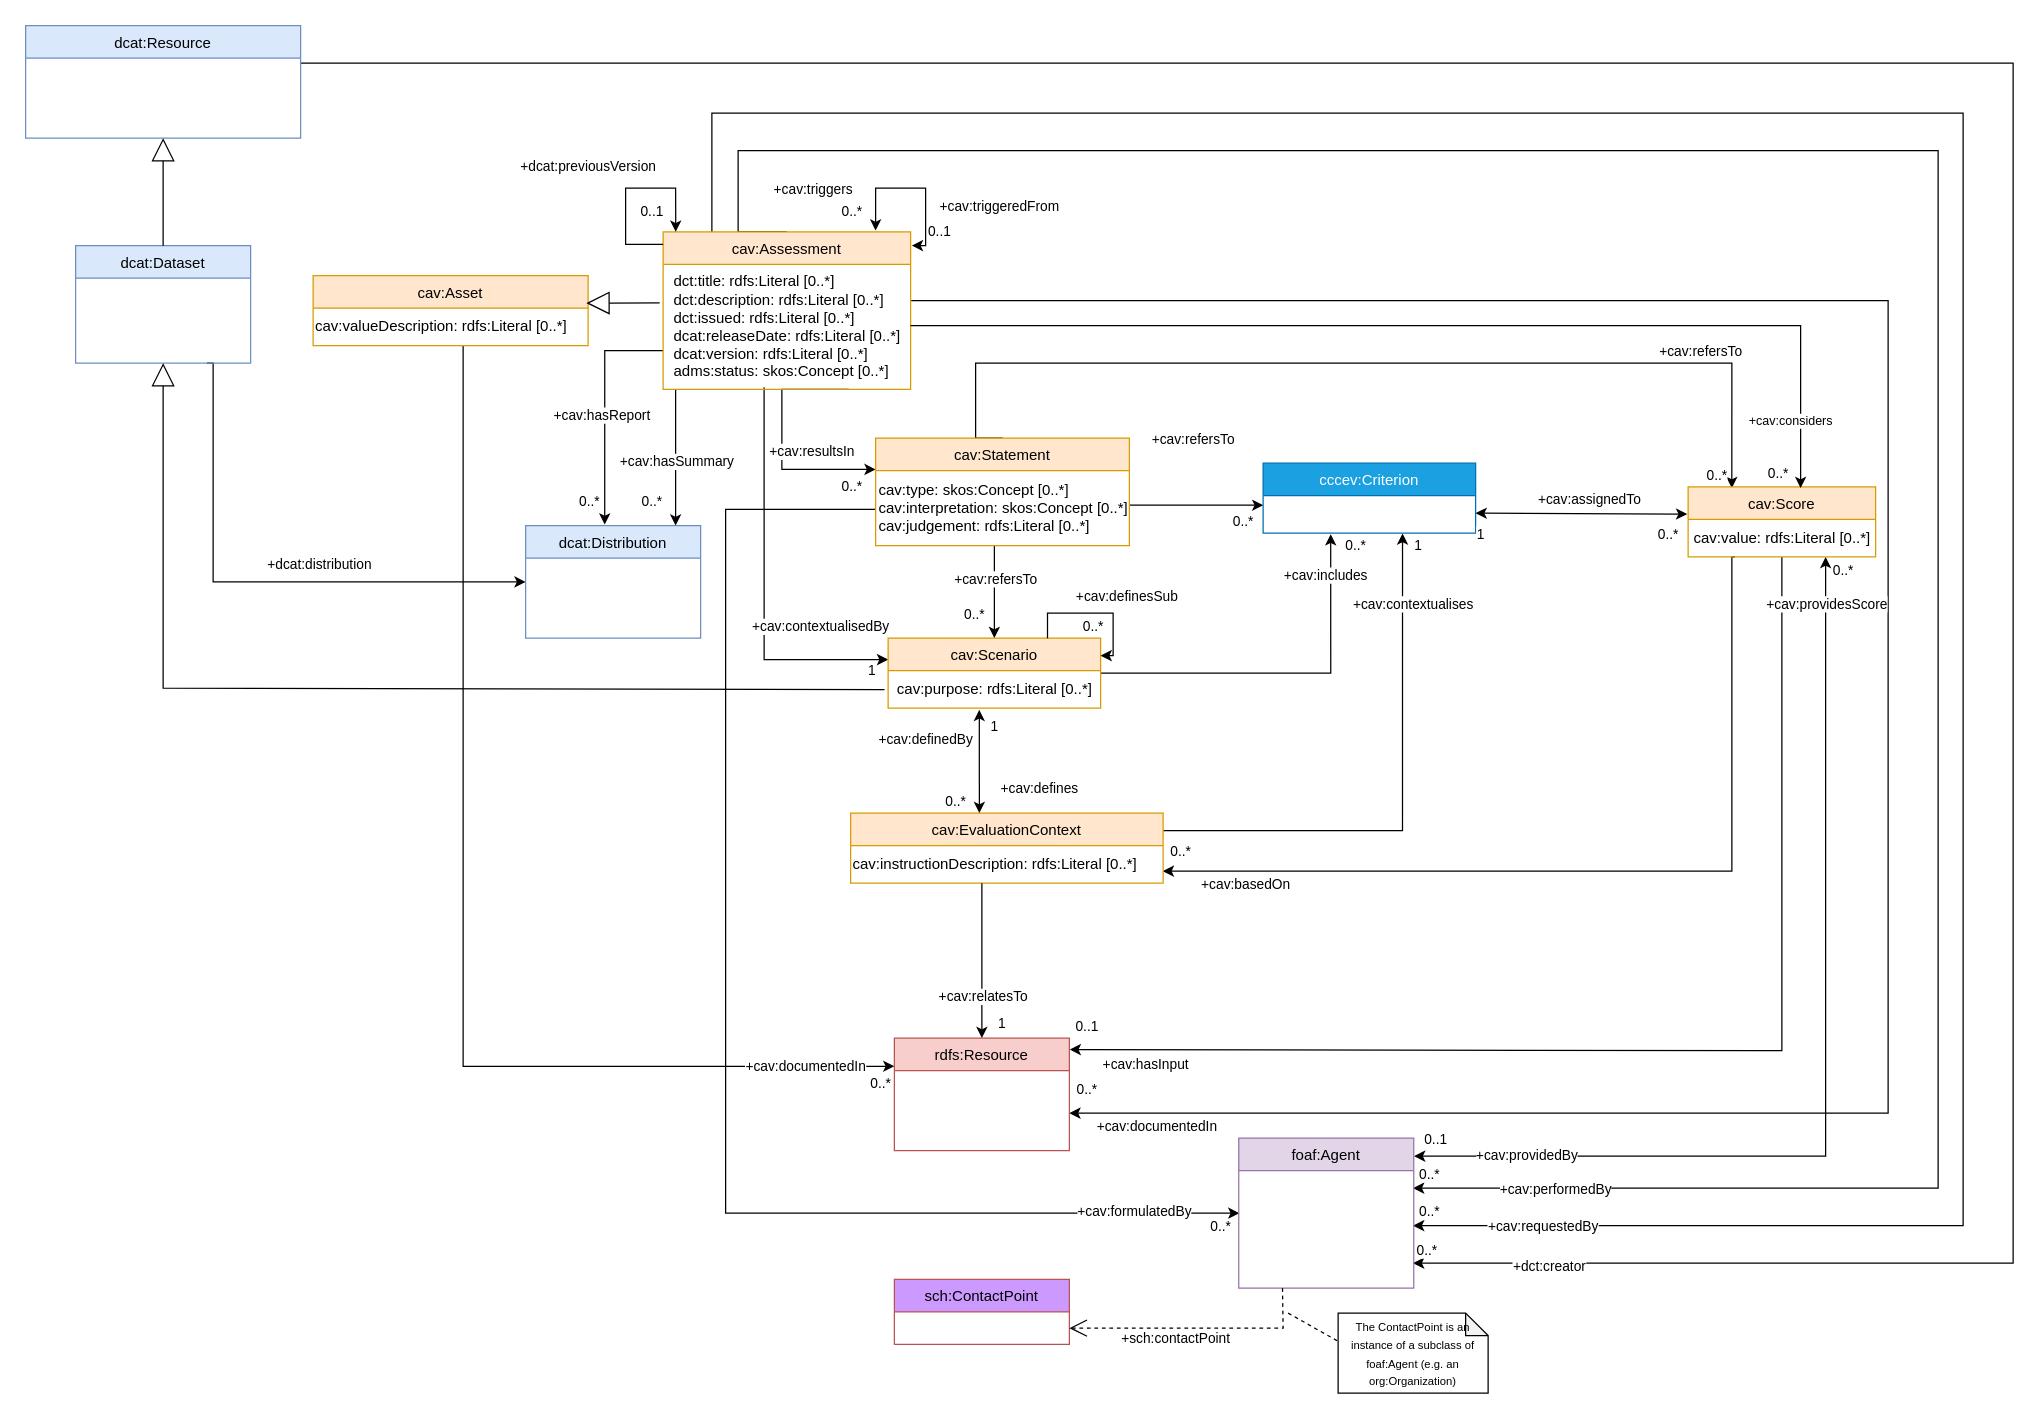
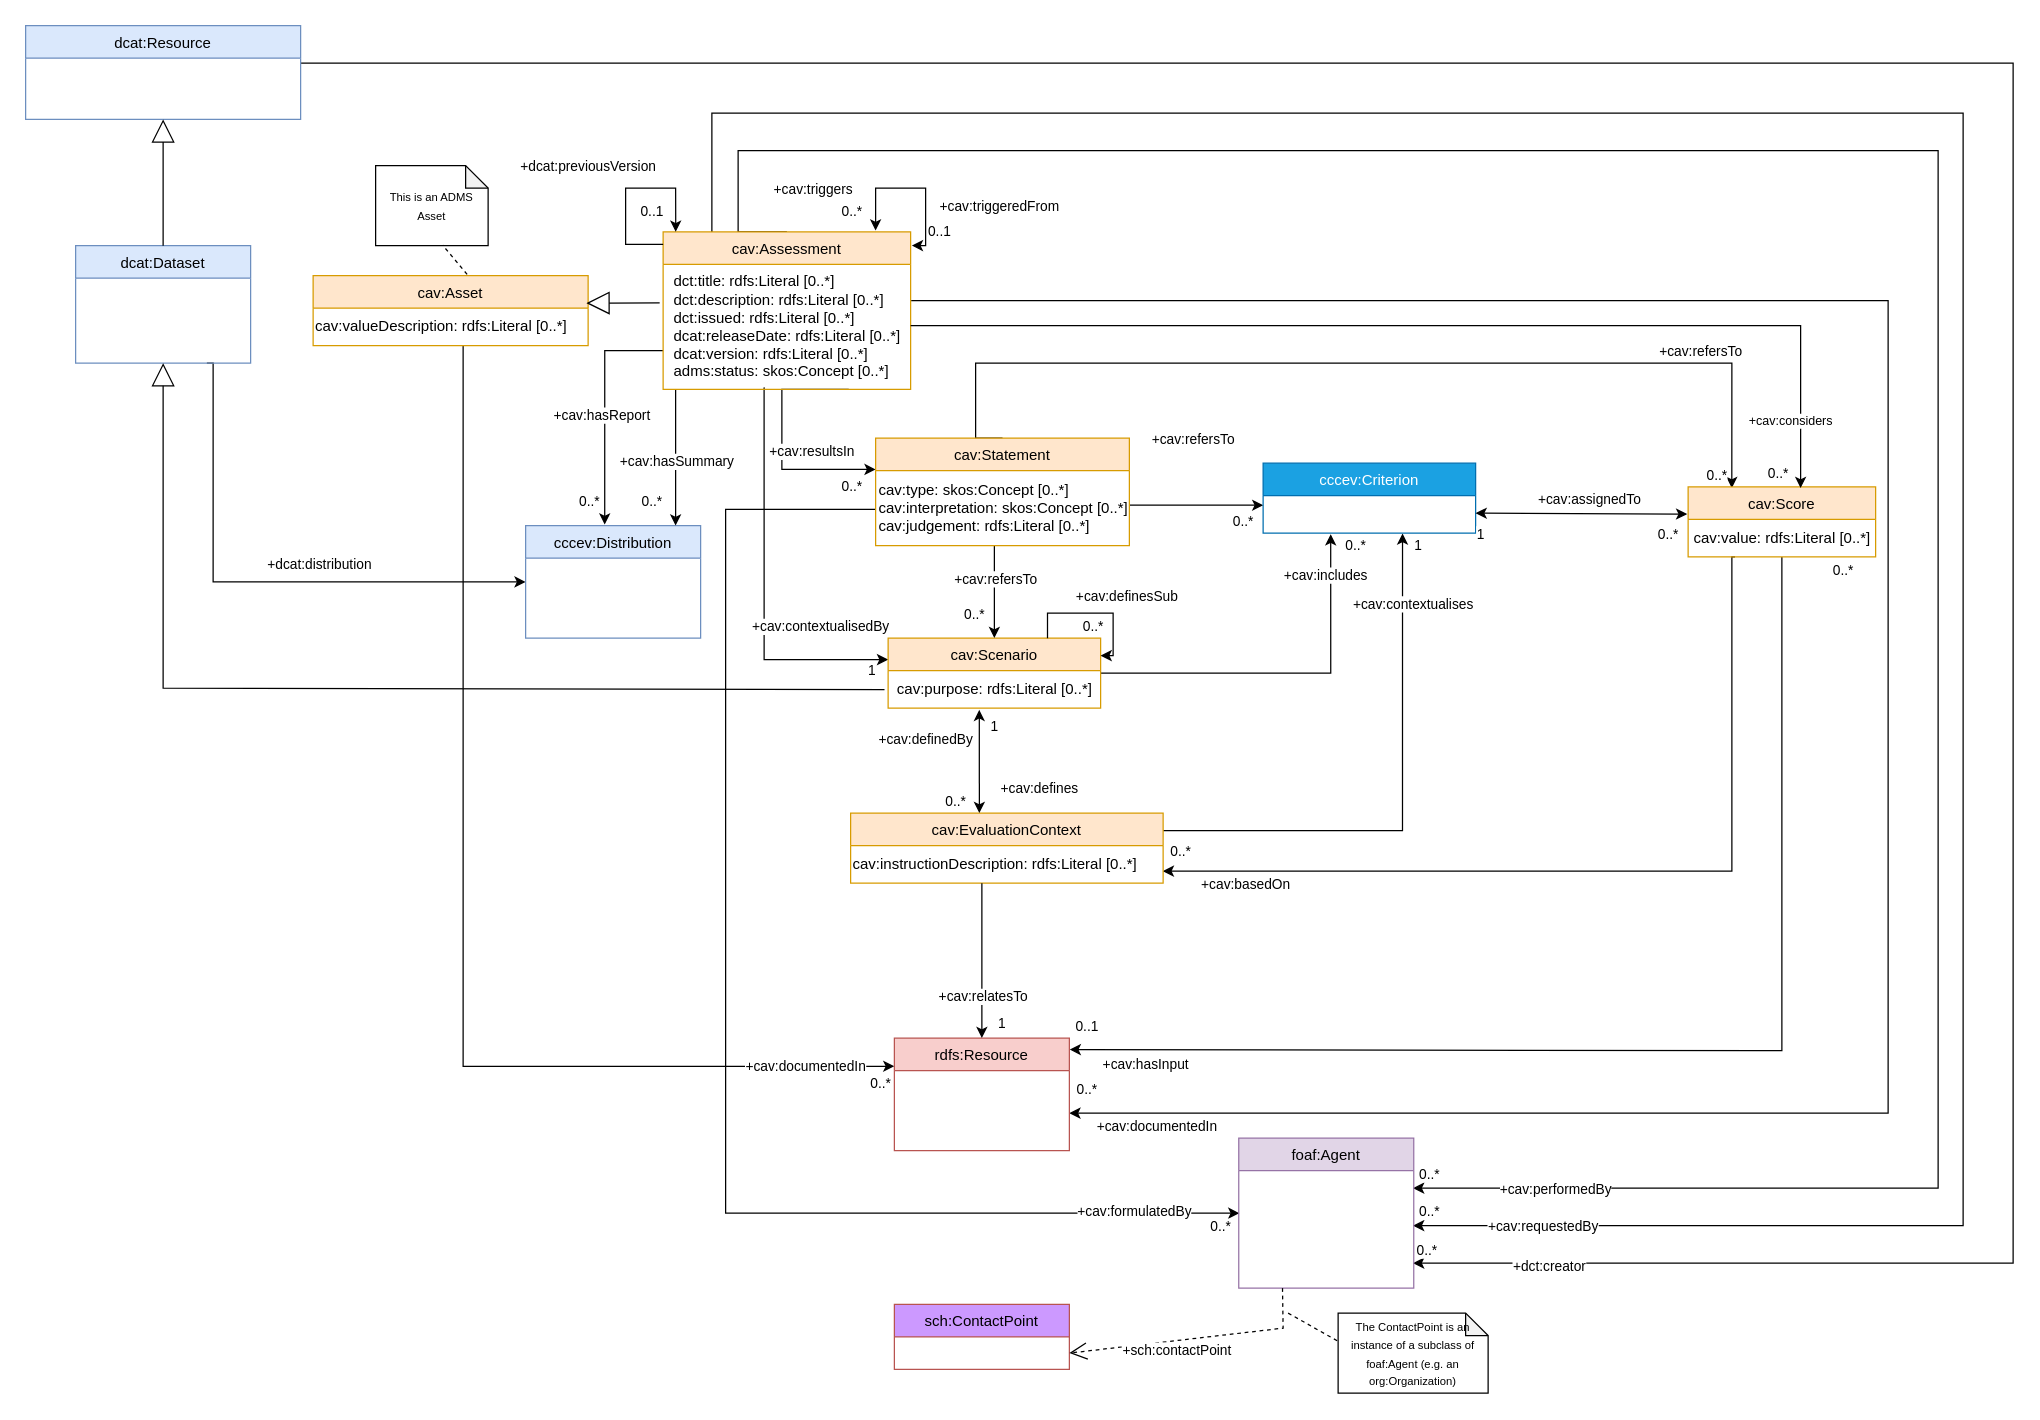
node "dcat:Resource": size 275x113 -> 275x94
node "This is an ADMS Asset": added
edge "This is an ADMS Asset" -- "cav:Asset": added
node "dcat:Distribution": label "dcat:Distribution" -> "cccev:Distribution"
edge "cav:Score" -- "foaf:Agent": removed, labels "+cav:providesScore", "0..1", "+cav:providedBy"
node "sch:ContactPoint": moved (982, 1312) -> (982, 1337)
